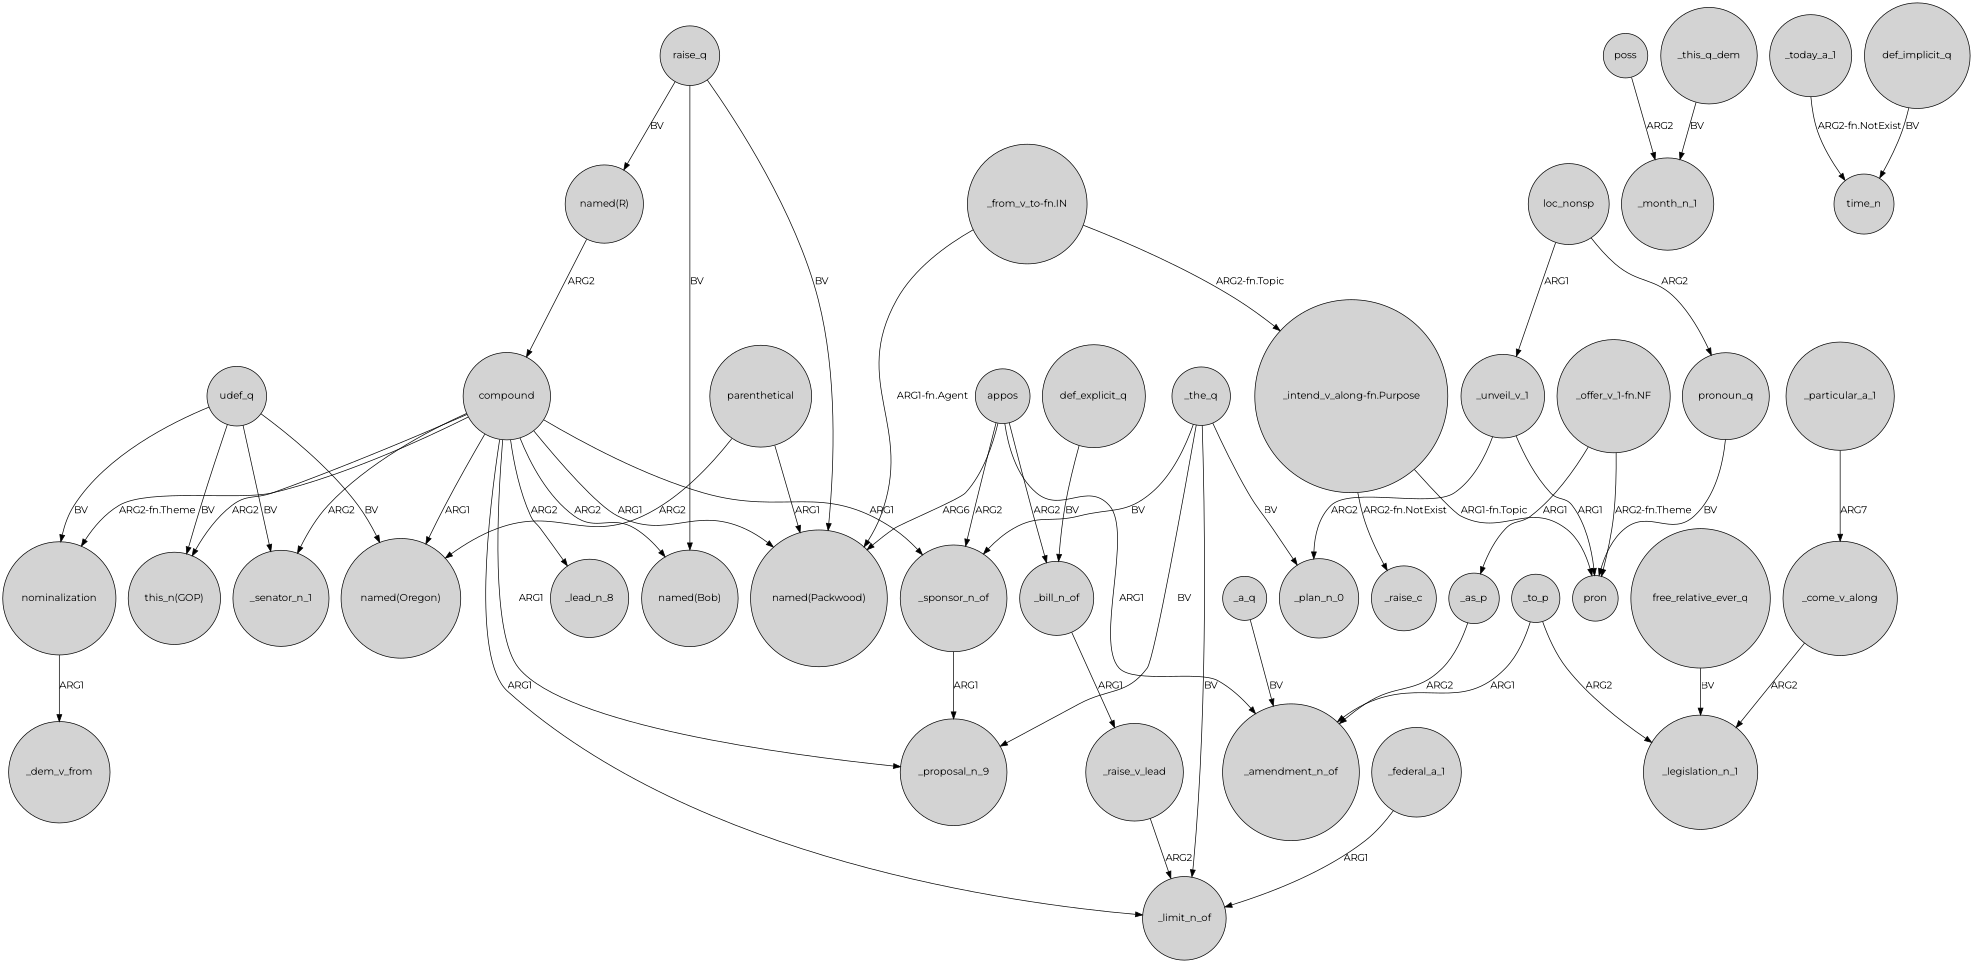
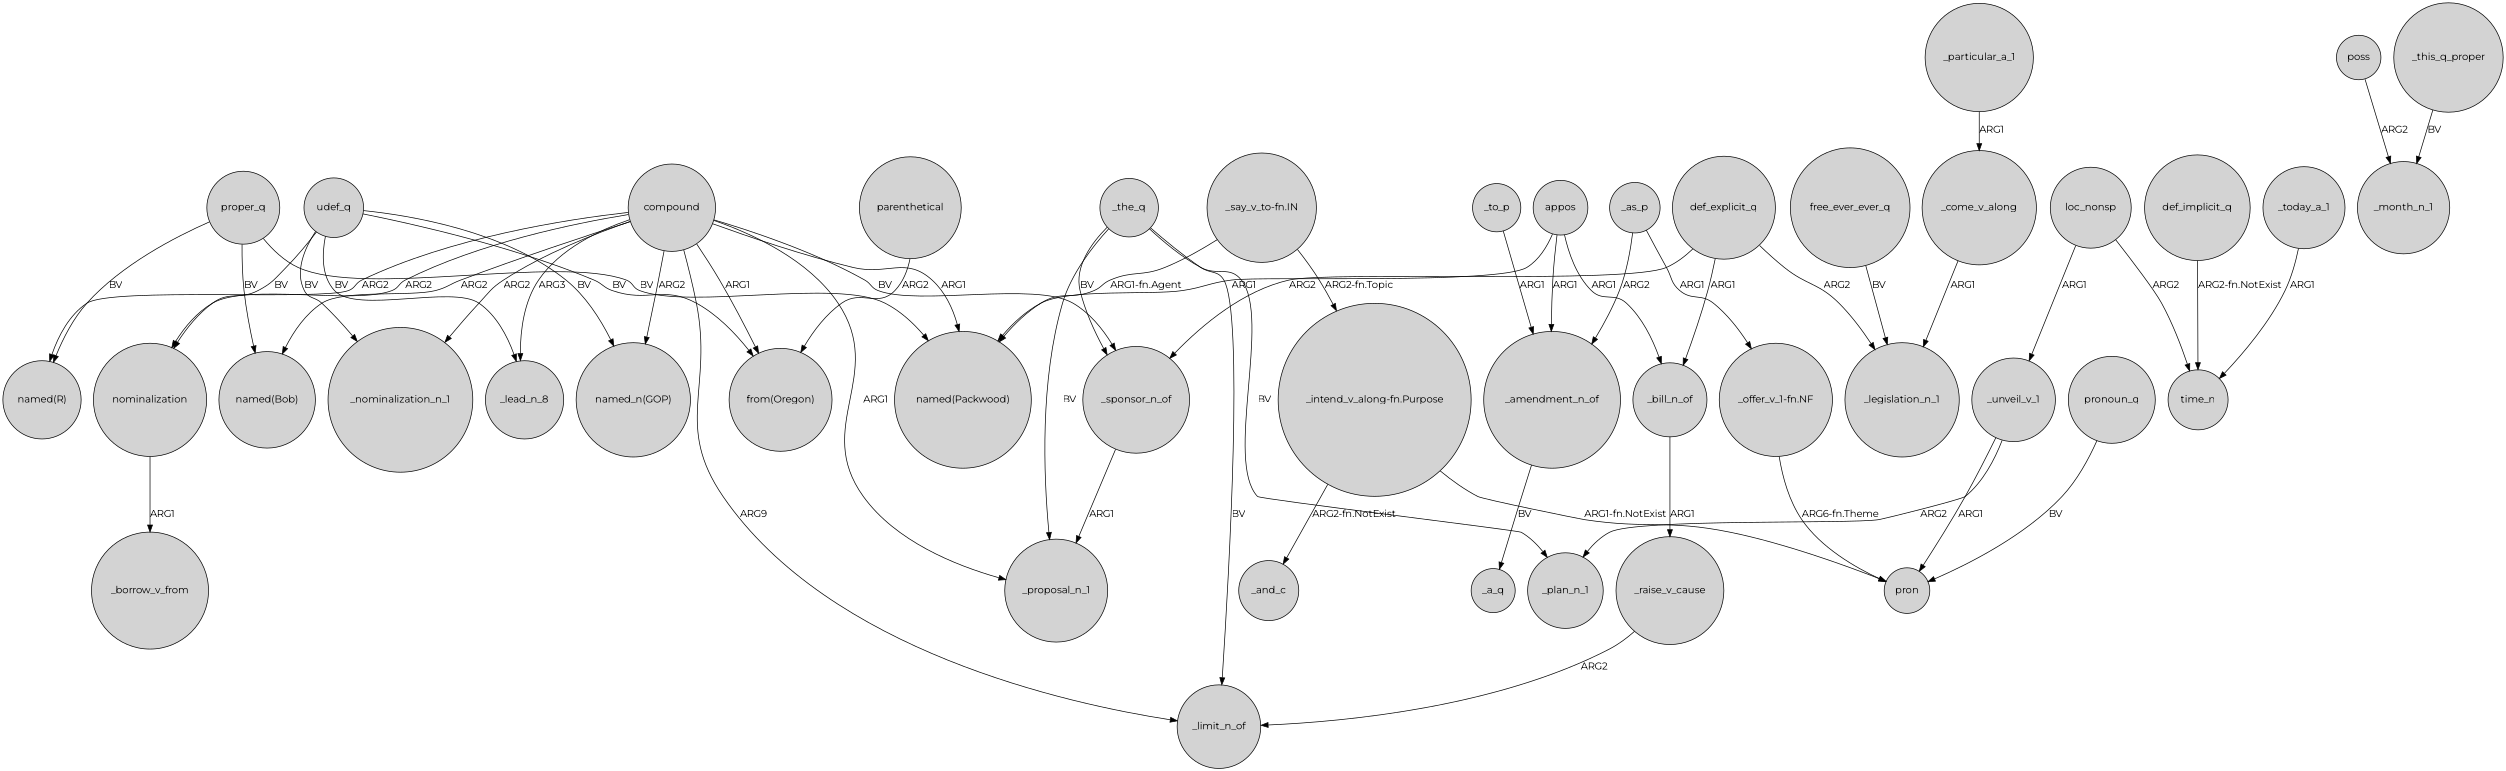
node "raise_q": label "raise_q" -> "proper_q"
node "_this_q_dem": label "_this_q_dem" -> "_this_q_proper"
edge "_today_a_1" -> "time_n": label "ARG2-fn.NotExist" -> "ARG1"
edge "def_implicit_q" -> "time_n": label "BV" -> "ARG2-fn.NotExist"
node "_from_v_to-fn.IN": label "_from_v_to-fn.IN" -> "_say_v_to-fn.IN"
edge "loc_nonsp" -> "pronoun_q": now "loc_nonsp" -> "time_n"
edge "named(R)" -> "compound": reversed
edge "udef_q" -> "_lead_n_8": added, label "BV"
edge "appos" -> "_sponsor_n_of": now "def_explicit_q" -> "_sponsor_n_of"
edge "parenthetical" -> "named(Packwood)": removed, label "ARG1"
edge "compound" -> "nominalization": label "ARG2-fn.Theme" -> "ARG2"
edge "compound" -> "_lead_n_8": label "ARG2" -> "ARG3"
edge "compound" -> "_sponsor_n_of": label "ARG1" -> "BV"
edge "appos" -> "named(Packwood)": label "ARG6" -> "ARG1"
edge "appos" -> "_bill_n_of": label "ARG2" -> "ARG1"
edge "def_explicit_q" -> "_bill_n_of": label "BV" -> "ARG1"
edge "_intend_v_along-fn.Purpose" -> "pron": label "ARG1-fn.Topic" -> "ARG1-fn.NotExist"
edge "_offer_v_1-fn.NF" -> "_as_p": reversed
edge "_offer_v_1-fn.NF" -> "pron": label "ARG2-fn.Theme" -> "ARG6-fn.Theme"
edge "_particular_a_1" -> "_come_v_along": label "ARG7" -> "ARG1"
node "this_n(GOP)": label "this_n(GOP)" -> "named_n(GOP)"
node "_senator_n_1": label "_senator_n_1" -> "_nominalization_n_1"
node "named(Oregon)": label "named(Oregon)" -> "from(Oregon)"
node "_plan_n_0": label "_plan_n_0" -> "_plan_n_1"
node "_raise_c": label "_raise_c" -> "_and_c"
node "free_relative_ever_q": label "free_relative_ever_q" -> "free_ever_ever_q"
edge "_a_q" -> "_amendment_n_of": reversed
edge "compound" -> "_limit_n_of": label "ARG1" -> "ARG9"
edge "_come_v_along" -> "_legislation_n_1": label "ARG2" -> "ARG1"
edge "_to_p" -> "_legislation_n_1": now "def_explicit_q" -> "_legislation_n_1"
node "_dem_v_from": label "_dem_v_from" -> "_borrow_v_from"
node "_proposal_n_9": label "_proposal_n_9" -> "_proposal_n_1"
node "_raise_v_lead": label "_raise_v_lead" -> "_raise_v_cause"
node "_federal_a_1": removed
